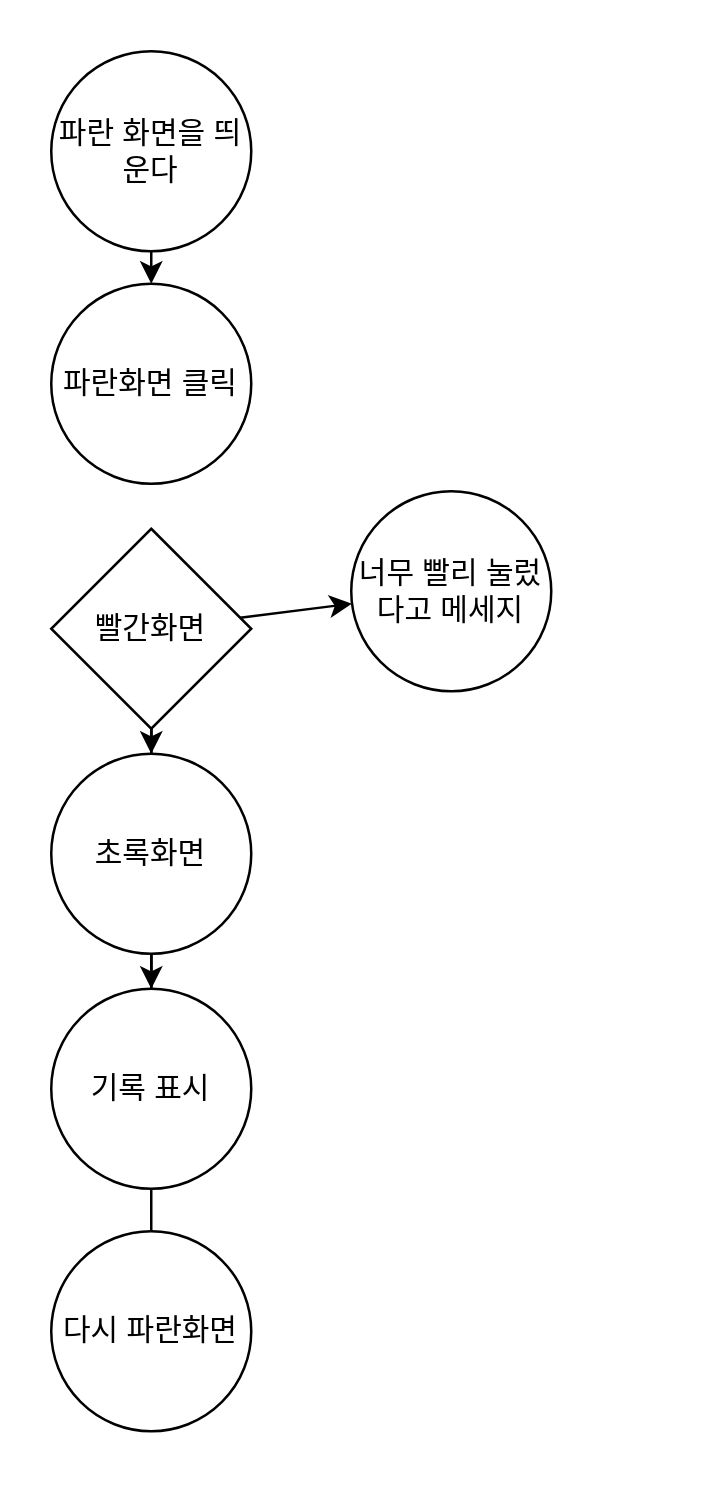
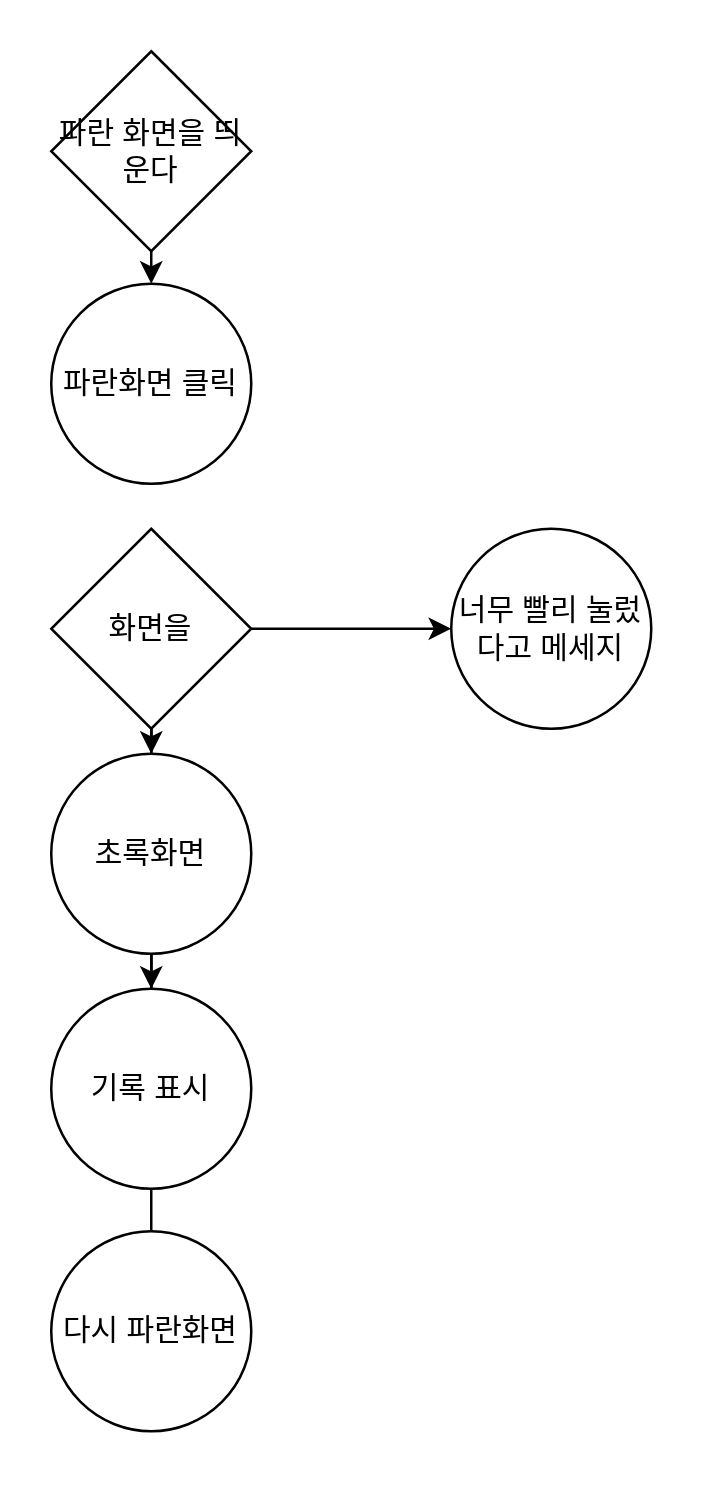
node "파란 화면을 띄운다": shape ellipse -> diamond
node "너무 빨리 눌렀다고 메세지": moved (451, 591) -> (551, 629)
node "빨간화면": label "빨간화면" -> "화면을"
